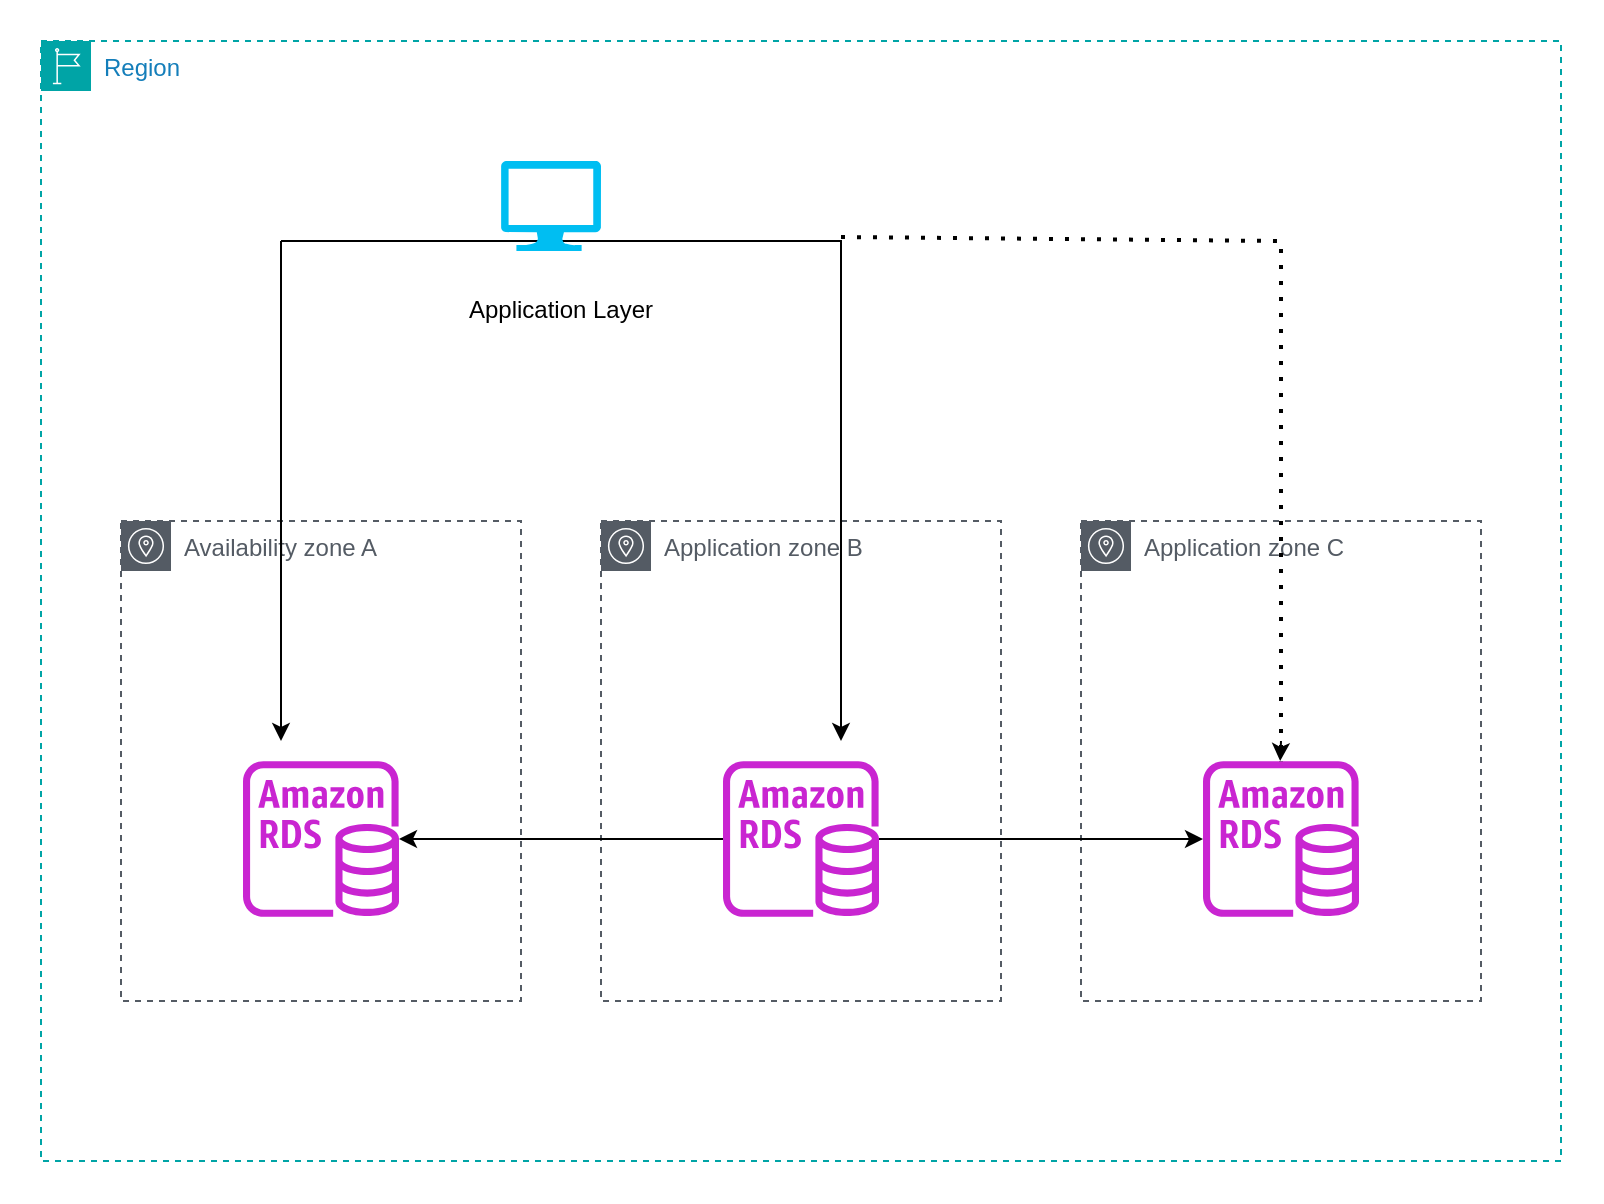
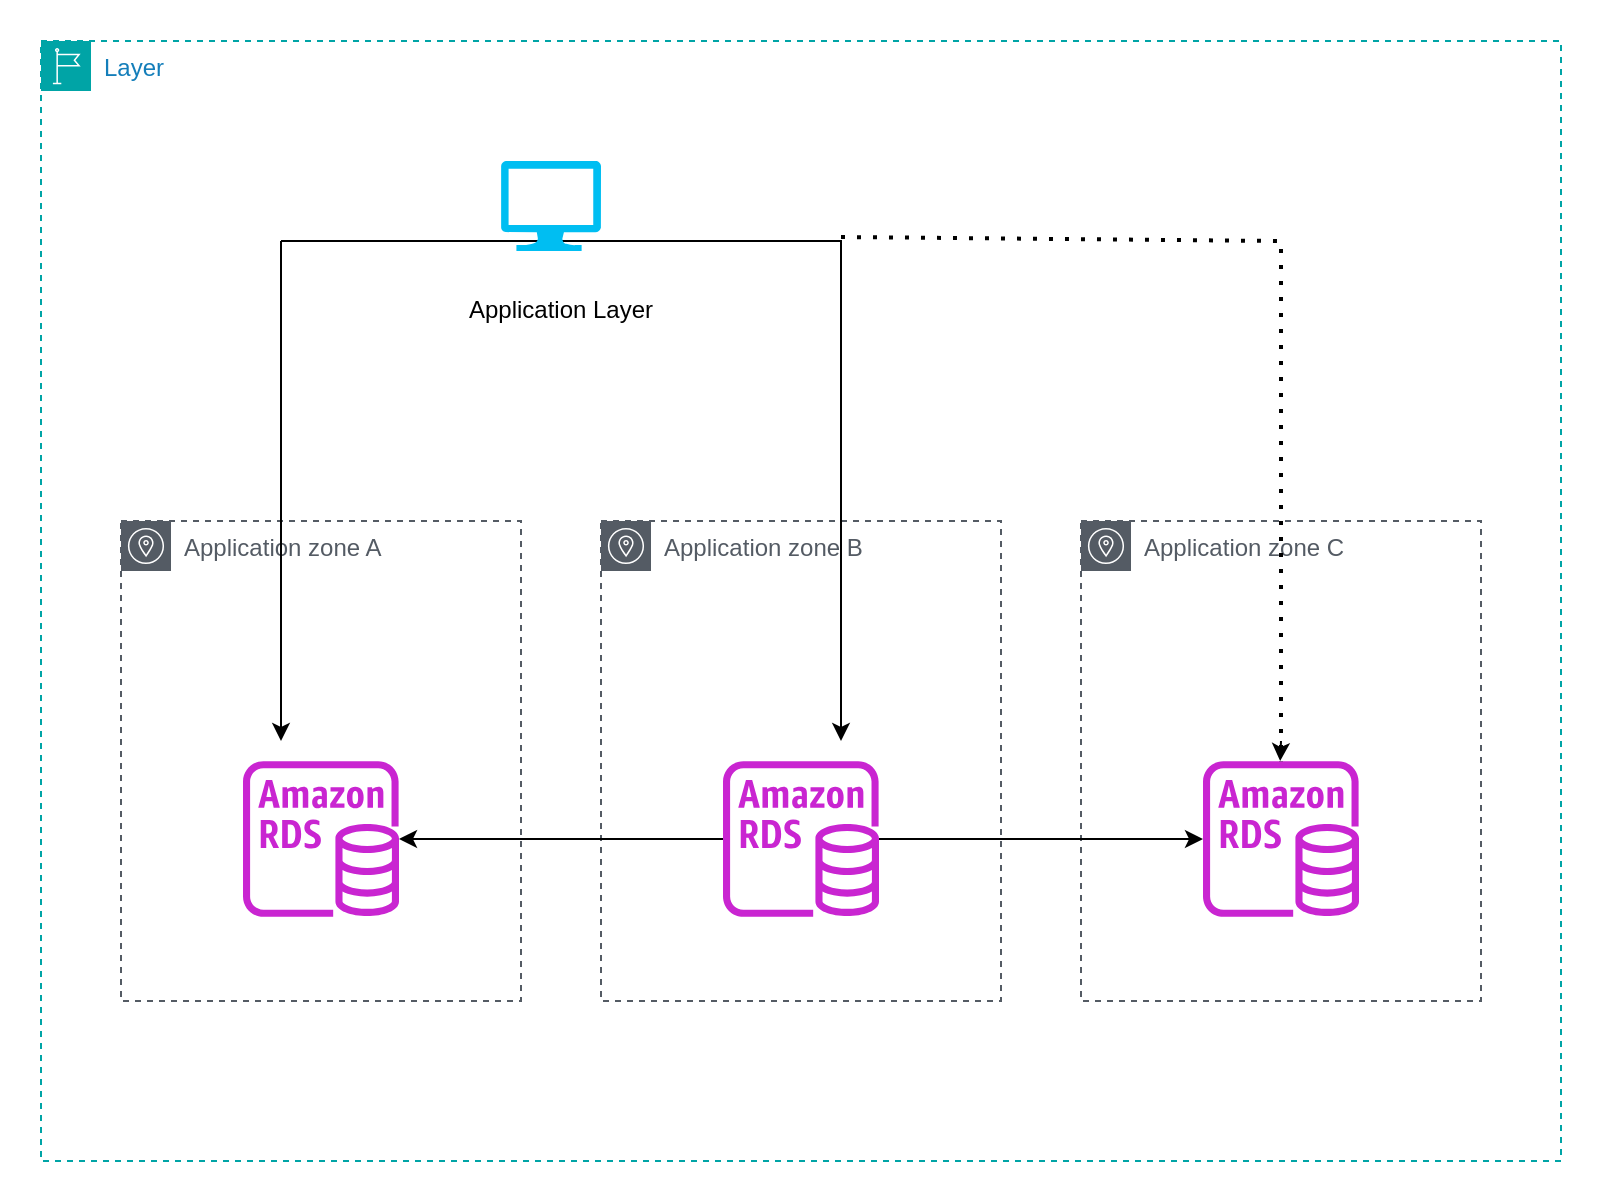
node "Region": label "Region" -> "Layer"
node "Availability zone A": label "Availability zone A" -> "Application zone A"
